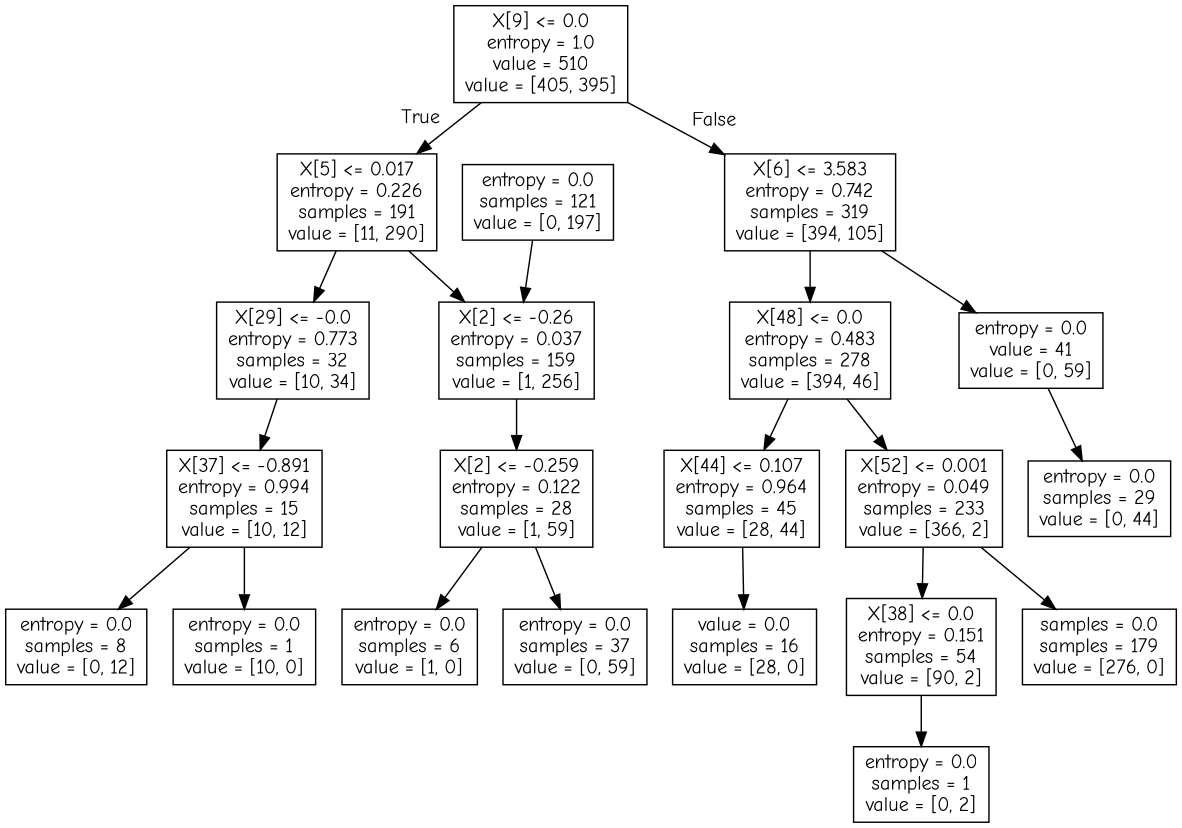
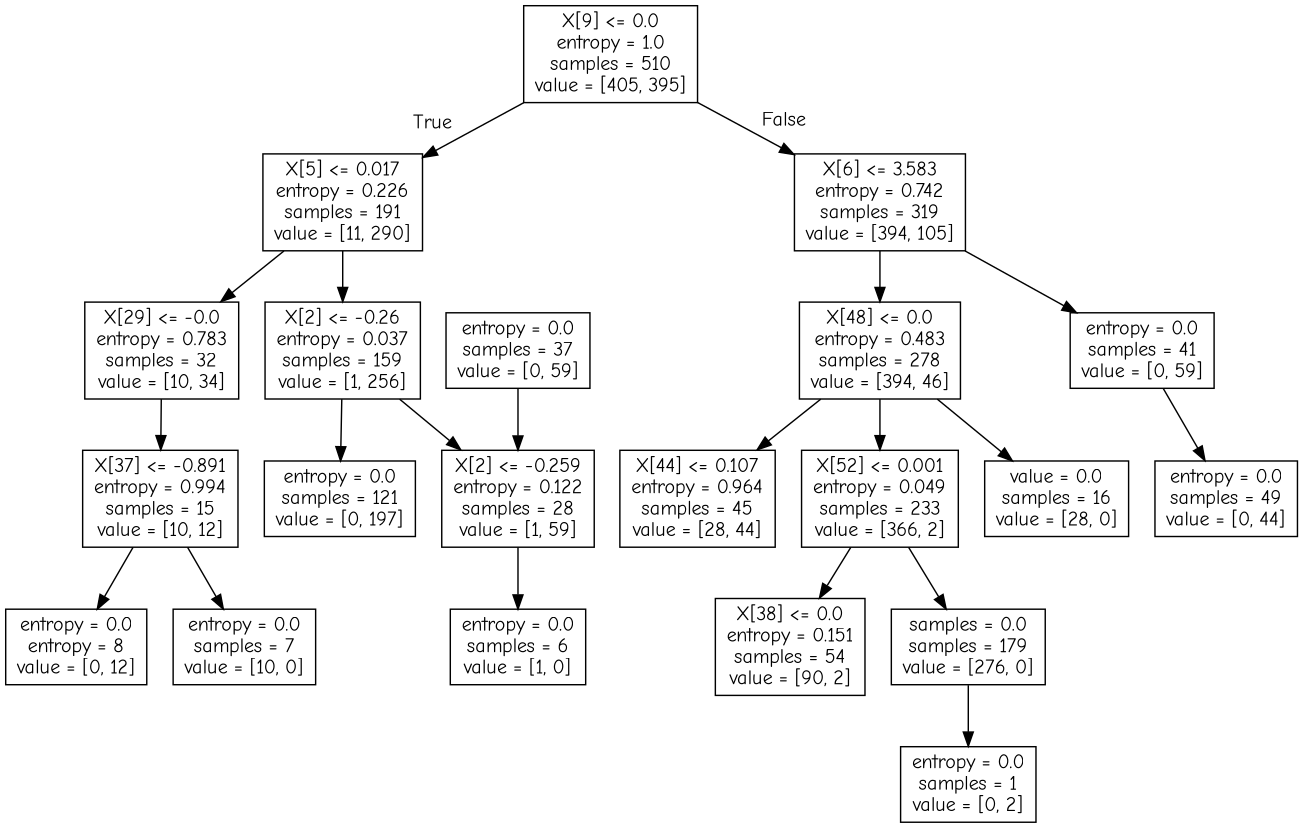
node "X[9] <= 0.0 entropy = 1.0 value = 510 value = [405, 395]": label "X[9] <= 0.0 entropy = 1.0 value = 510 value = [405, 395]" -> "X[9] <= 0.0 entropy = 1.0 samples = 510 value = [405, 395]"
edge "entropy = 0.0 samples = 121 value = [0, 197]" -> "X[2] <= -0.26 entropy = 0.037 samples = 159 value = [1, 256]": reversed
node "X[29] <= -0.0 entropy = 0.773 samples = 32 value = [10, 34]": label "X[29] <= -0.0 entropy = 0.773 samples = 32 value = [10, 34]" -> "X[29] <= -0.0 entropy = 0.783 samples = 32 value = [10, 34]"
node "entropy = 0.0 value = 41 value = [0, 59]": label "entropy = 0.0 value = 41 value = [0, 59]" -> "entropy = 0.0 samples = 41 value = [0, 59]"
node "entropy = 0.0 samples = 29 value = [0, 44]": label "entropy = 0.0 samples = 29 value = [0, 44]" -> "entropy = 0.0 samples = 49 value = [0, 44]"
edge "X[44] <= 0.107 entropy = 0.964 samples = 45 value = [28, 44]" -> "value = 0.0 samples = 16 value = [28, 0]": now "X[48] <= 0.0 entropy = 0.483 samples = 278 value = [394, 46]" -> "value = 0.0 samples = 16 value = [28, 0]"
edge "X[2] <= -0.259 entropy = 0.122 samples = 28 value = [1, 59]" -> "entropy = 0.0 samples = 37 value = [0, 59]": reversed
node "entropy = 0.0 samples = 8 value = [0, 12]": label "entropy = 0.0 samples = 8 value = [0, 12]" -> "entropy = 0.0 entropy = 8 value = [0, 12]"
node "entropy = 0.0 samples = 1 value = [10, 0]": label "entropy = 0.0 samples = 1 value = [10, 0]" -> "entropy = 0.0 samples = 7 value = [10, 0]"
edge "X[38] <= 0.0 entropy = 0.151 samples = 54 value = [90, 2]" -> "entropy = 0.0 samples = 1 value = [0, 2]": now "samples = 0.0 samples = 179 value = [276, 0]" -> "entropy = 0.0 samples = 1 value = [0, 2]"
